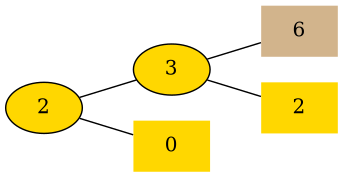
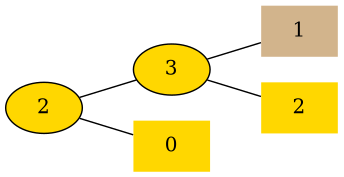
node "6": label "6" -> "1"
